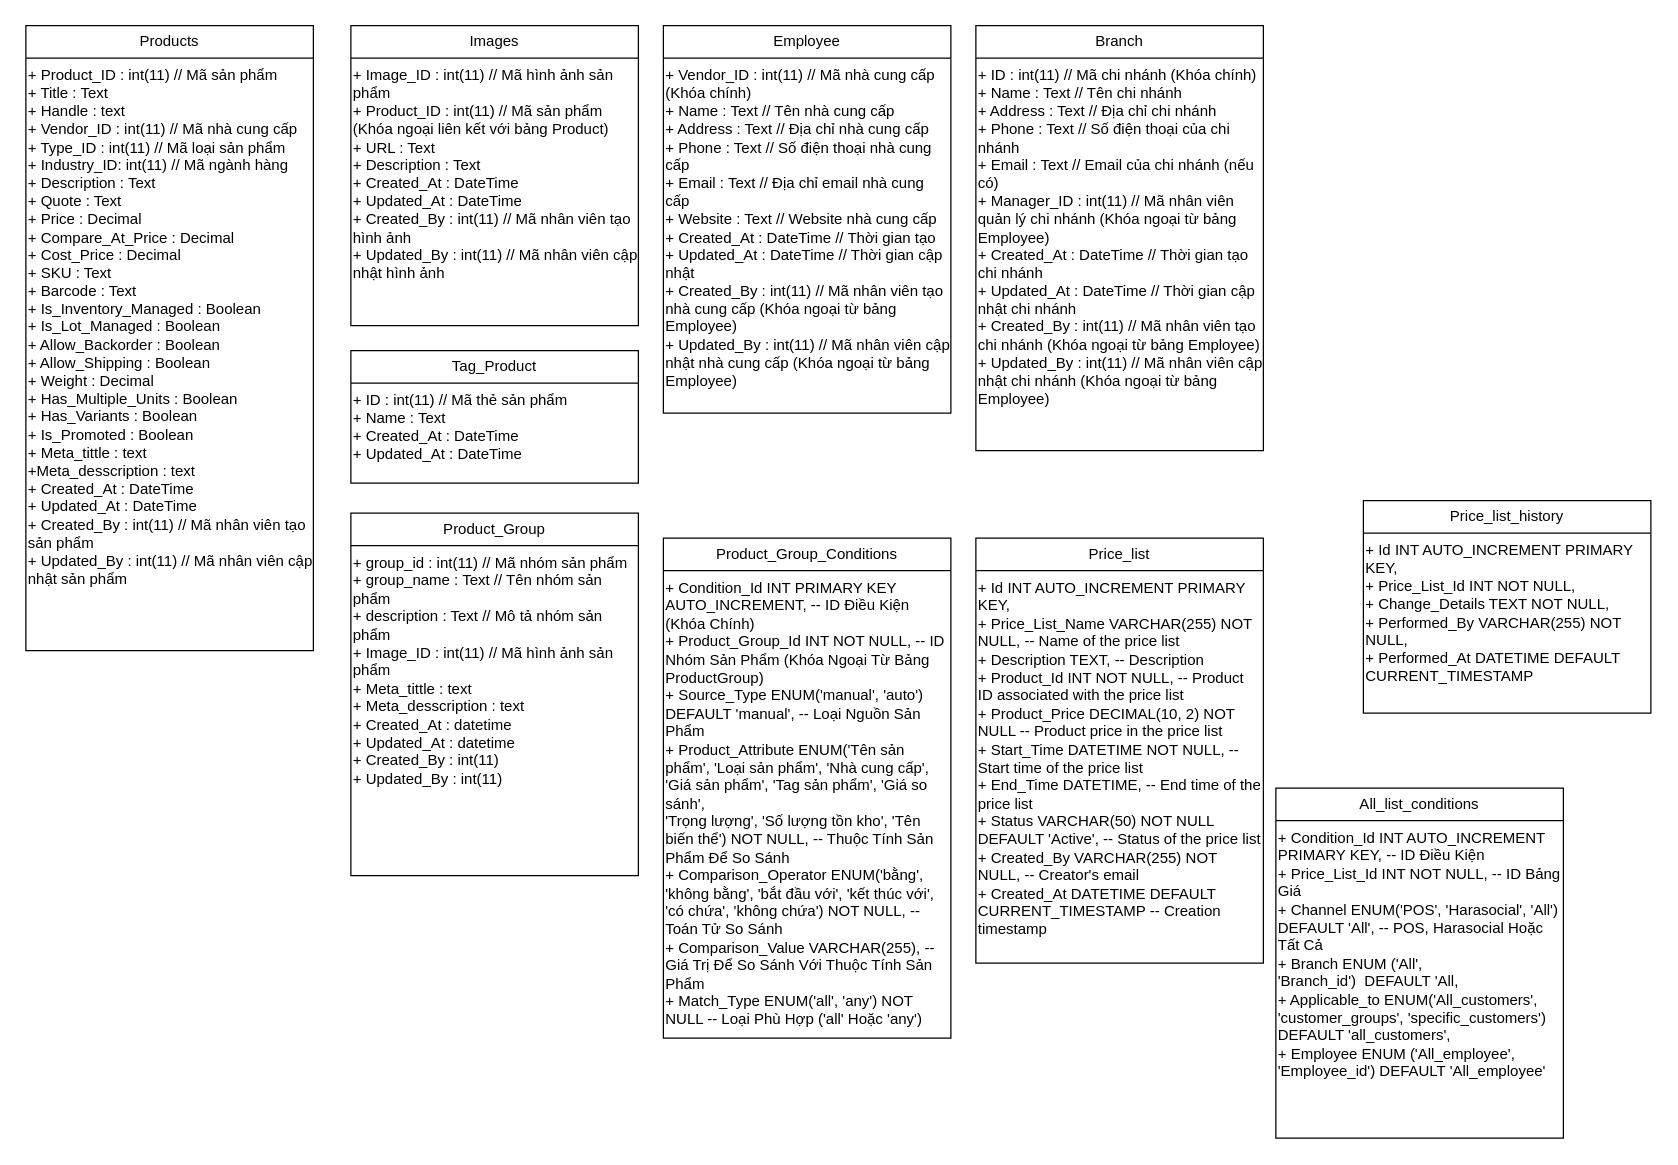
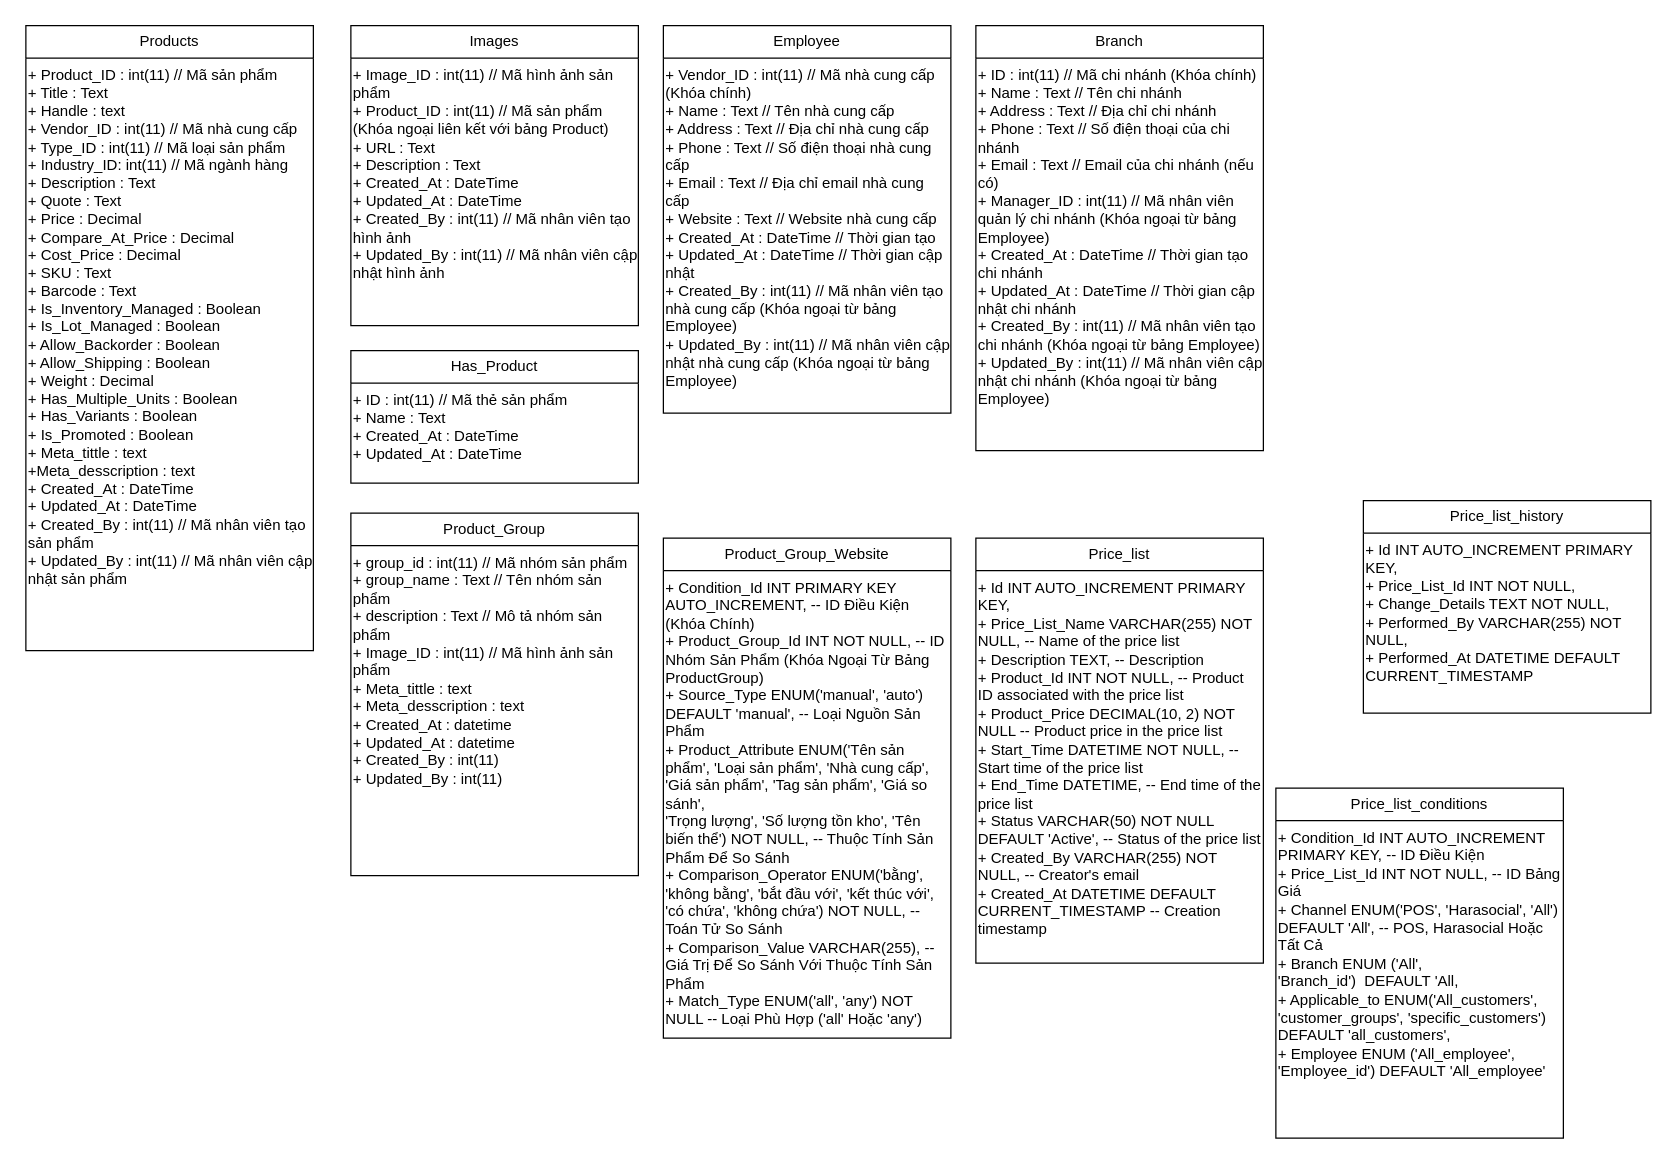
node "Tag_Product": label "Tag_Product" -> "Has_Product"
node "Product_Group_Conditions": label "Product_Group_Conditions" -> "Product_Group_Website"
node "All_list_conditions": label "All_list_conditions" -> "Price_list_conditions"
